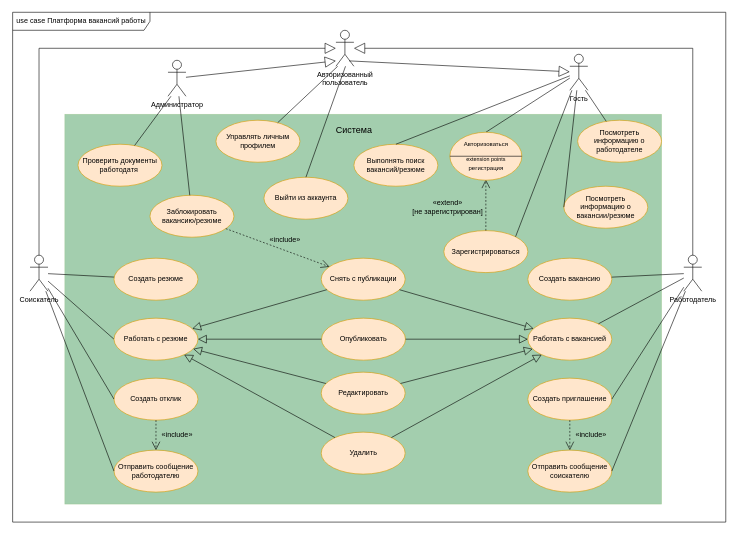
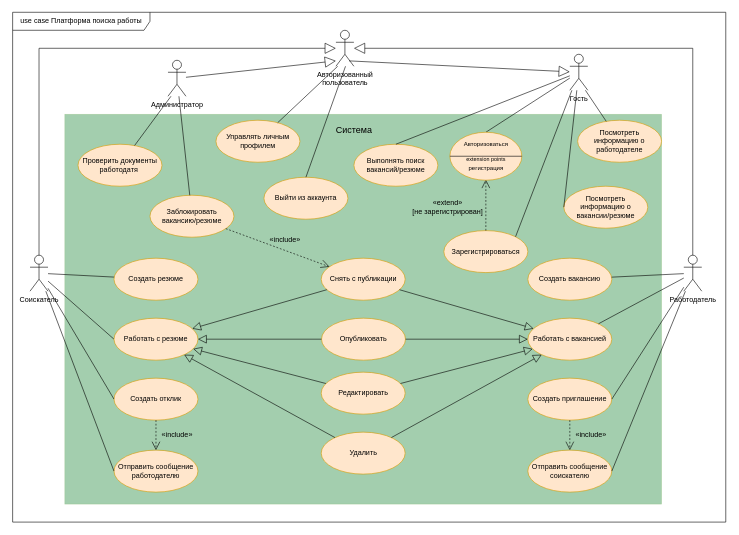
node "use case Платформа вакансий работы": label "use case Платформа вакансий работы" -> "use case Платформа поиска работы"
